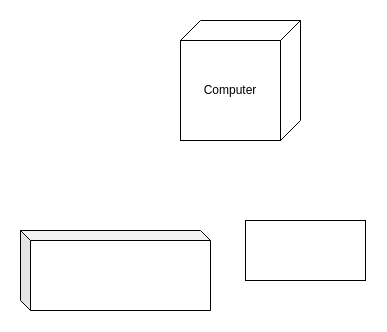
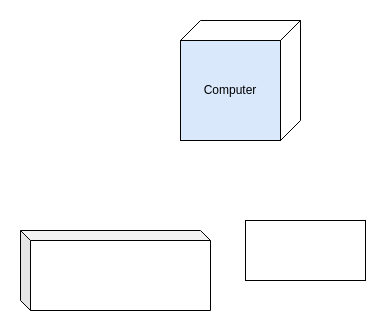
node "Computer": fillcolor #ffffff -> #dae8fc
